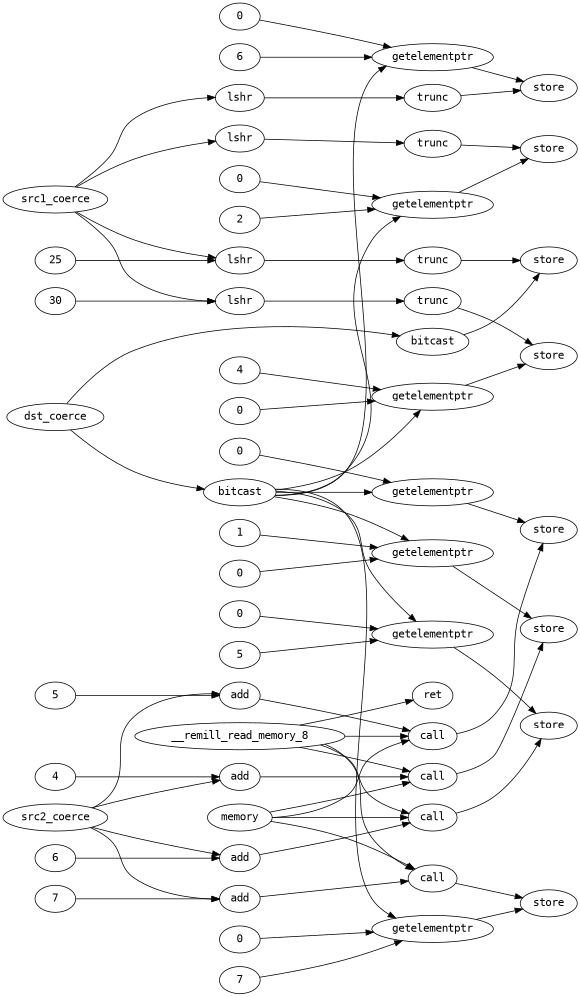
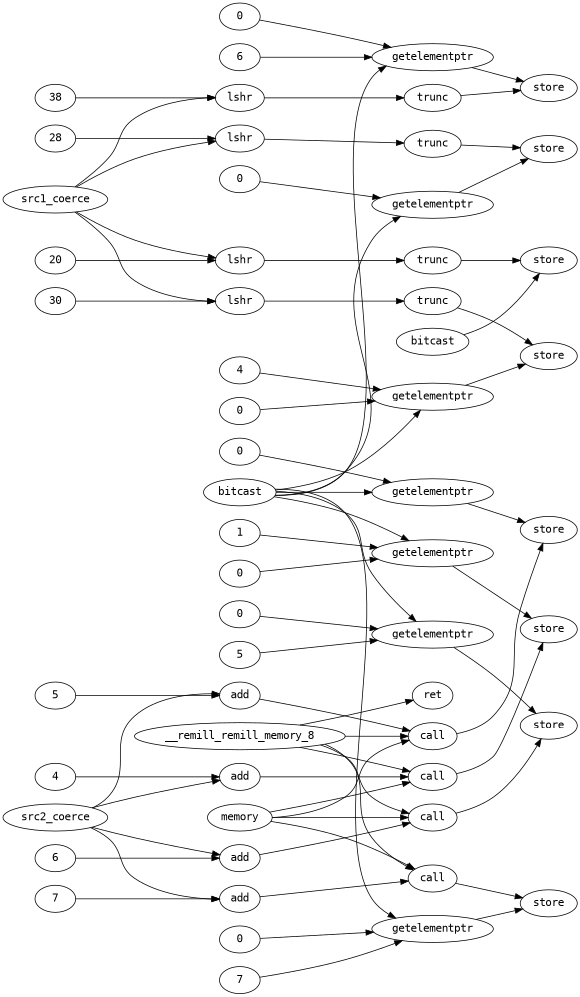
node "38": added
node "28": added
node "2": removed
node "25": label "25" -> "20"
node "dst_coerce": removed
node "__remill_read_memory_8": label "__remill_read_memory_8" -> "__remill_remill_memory_8"
